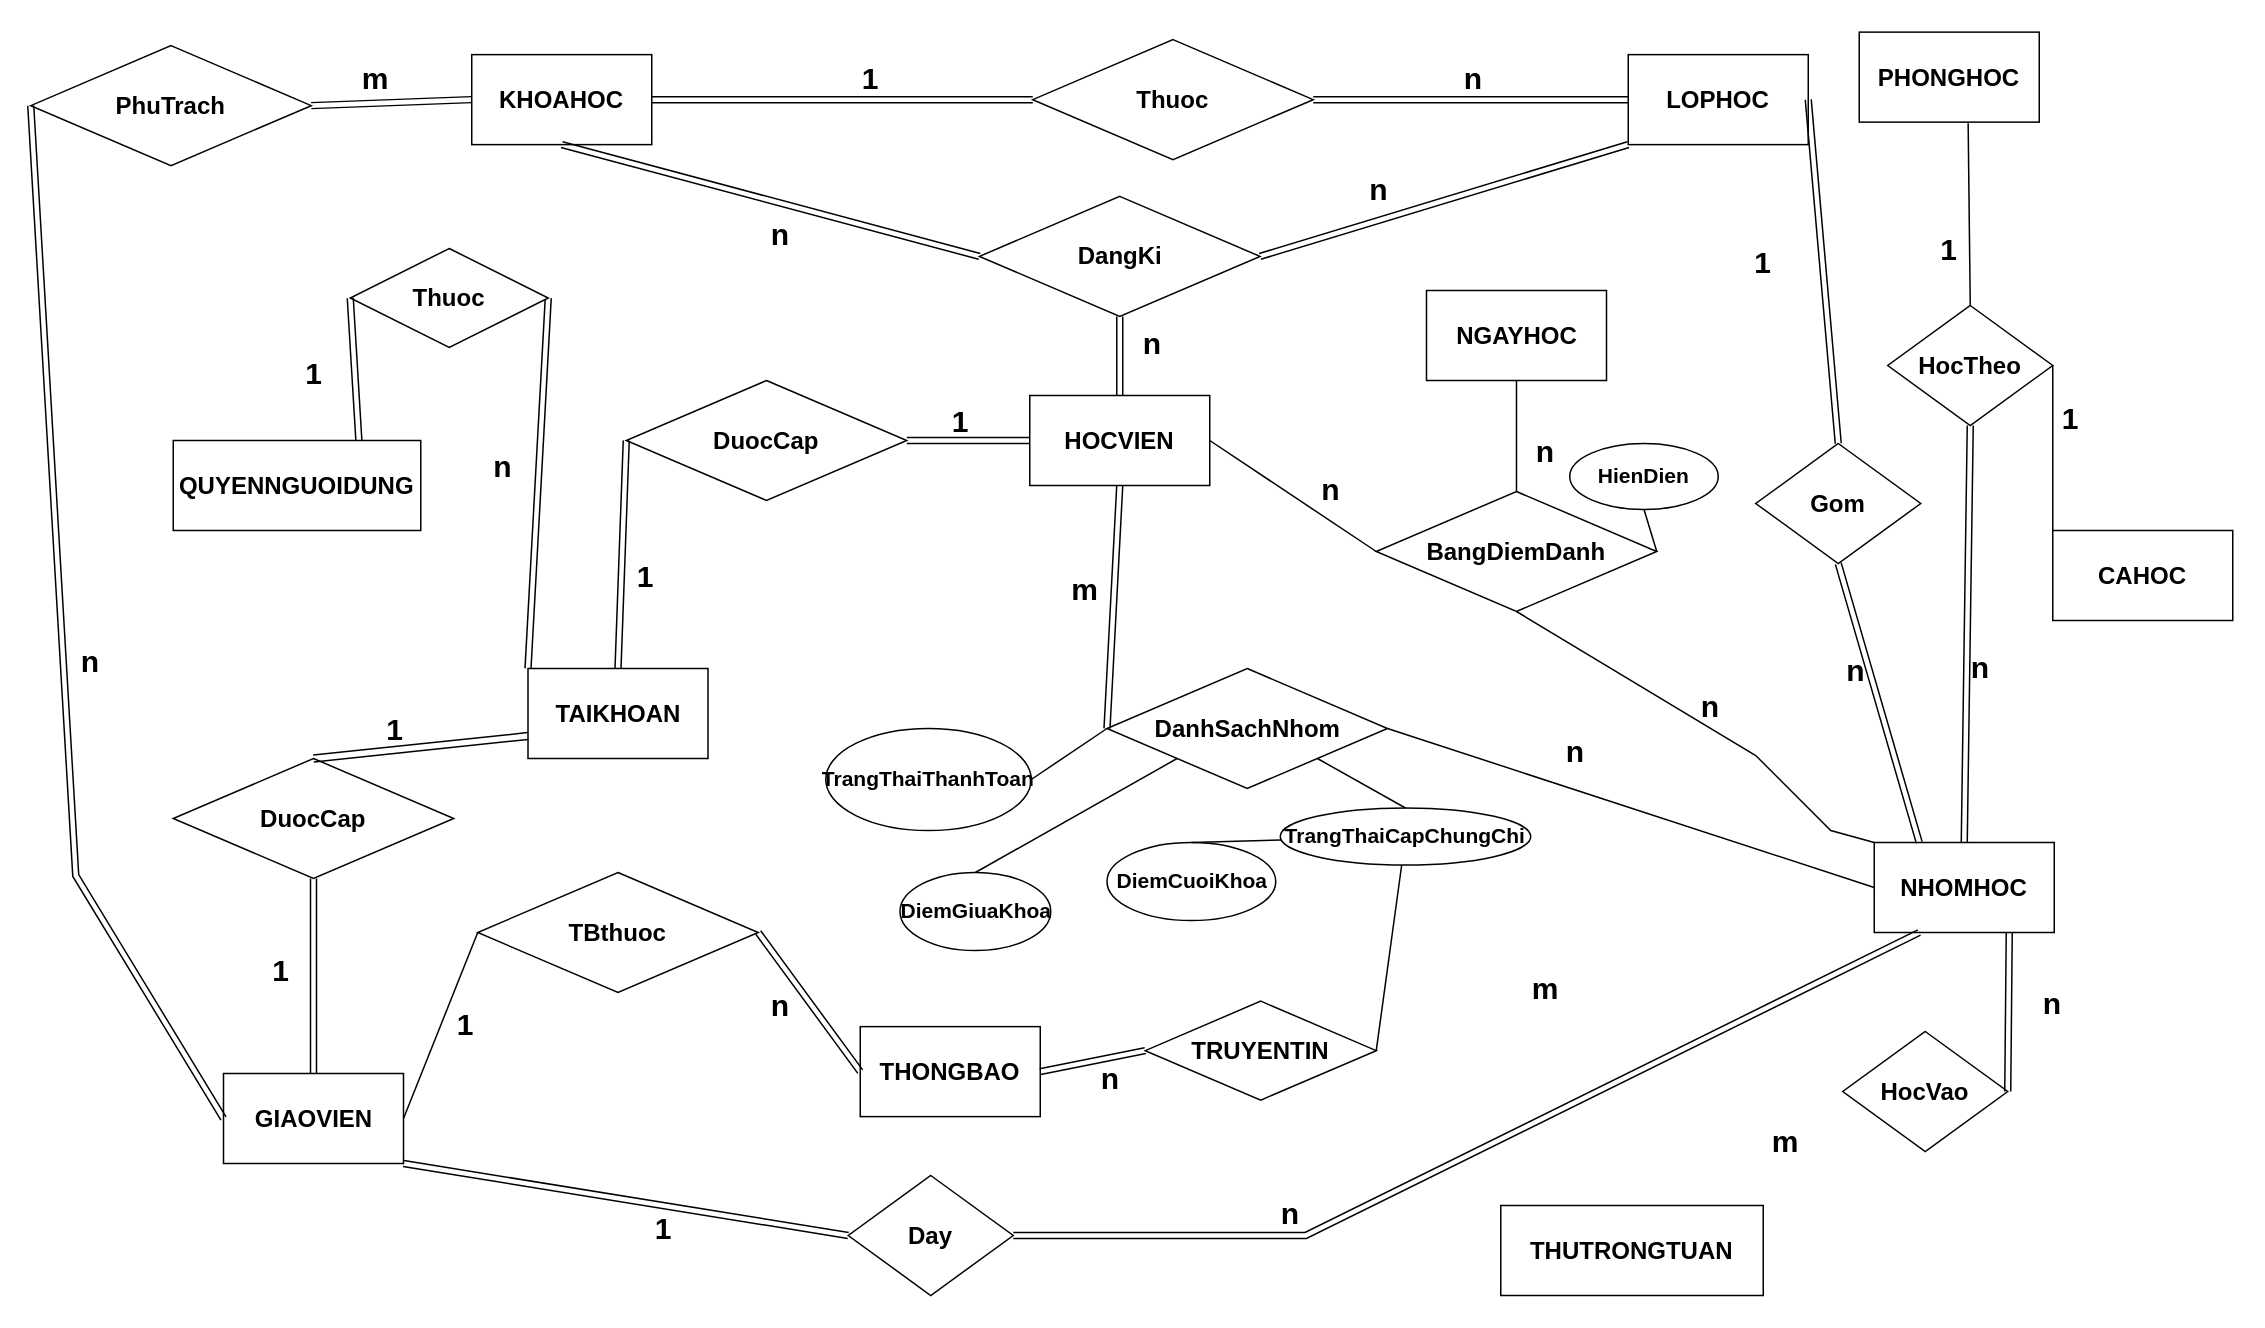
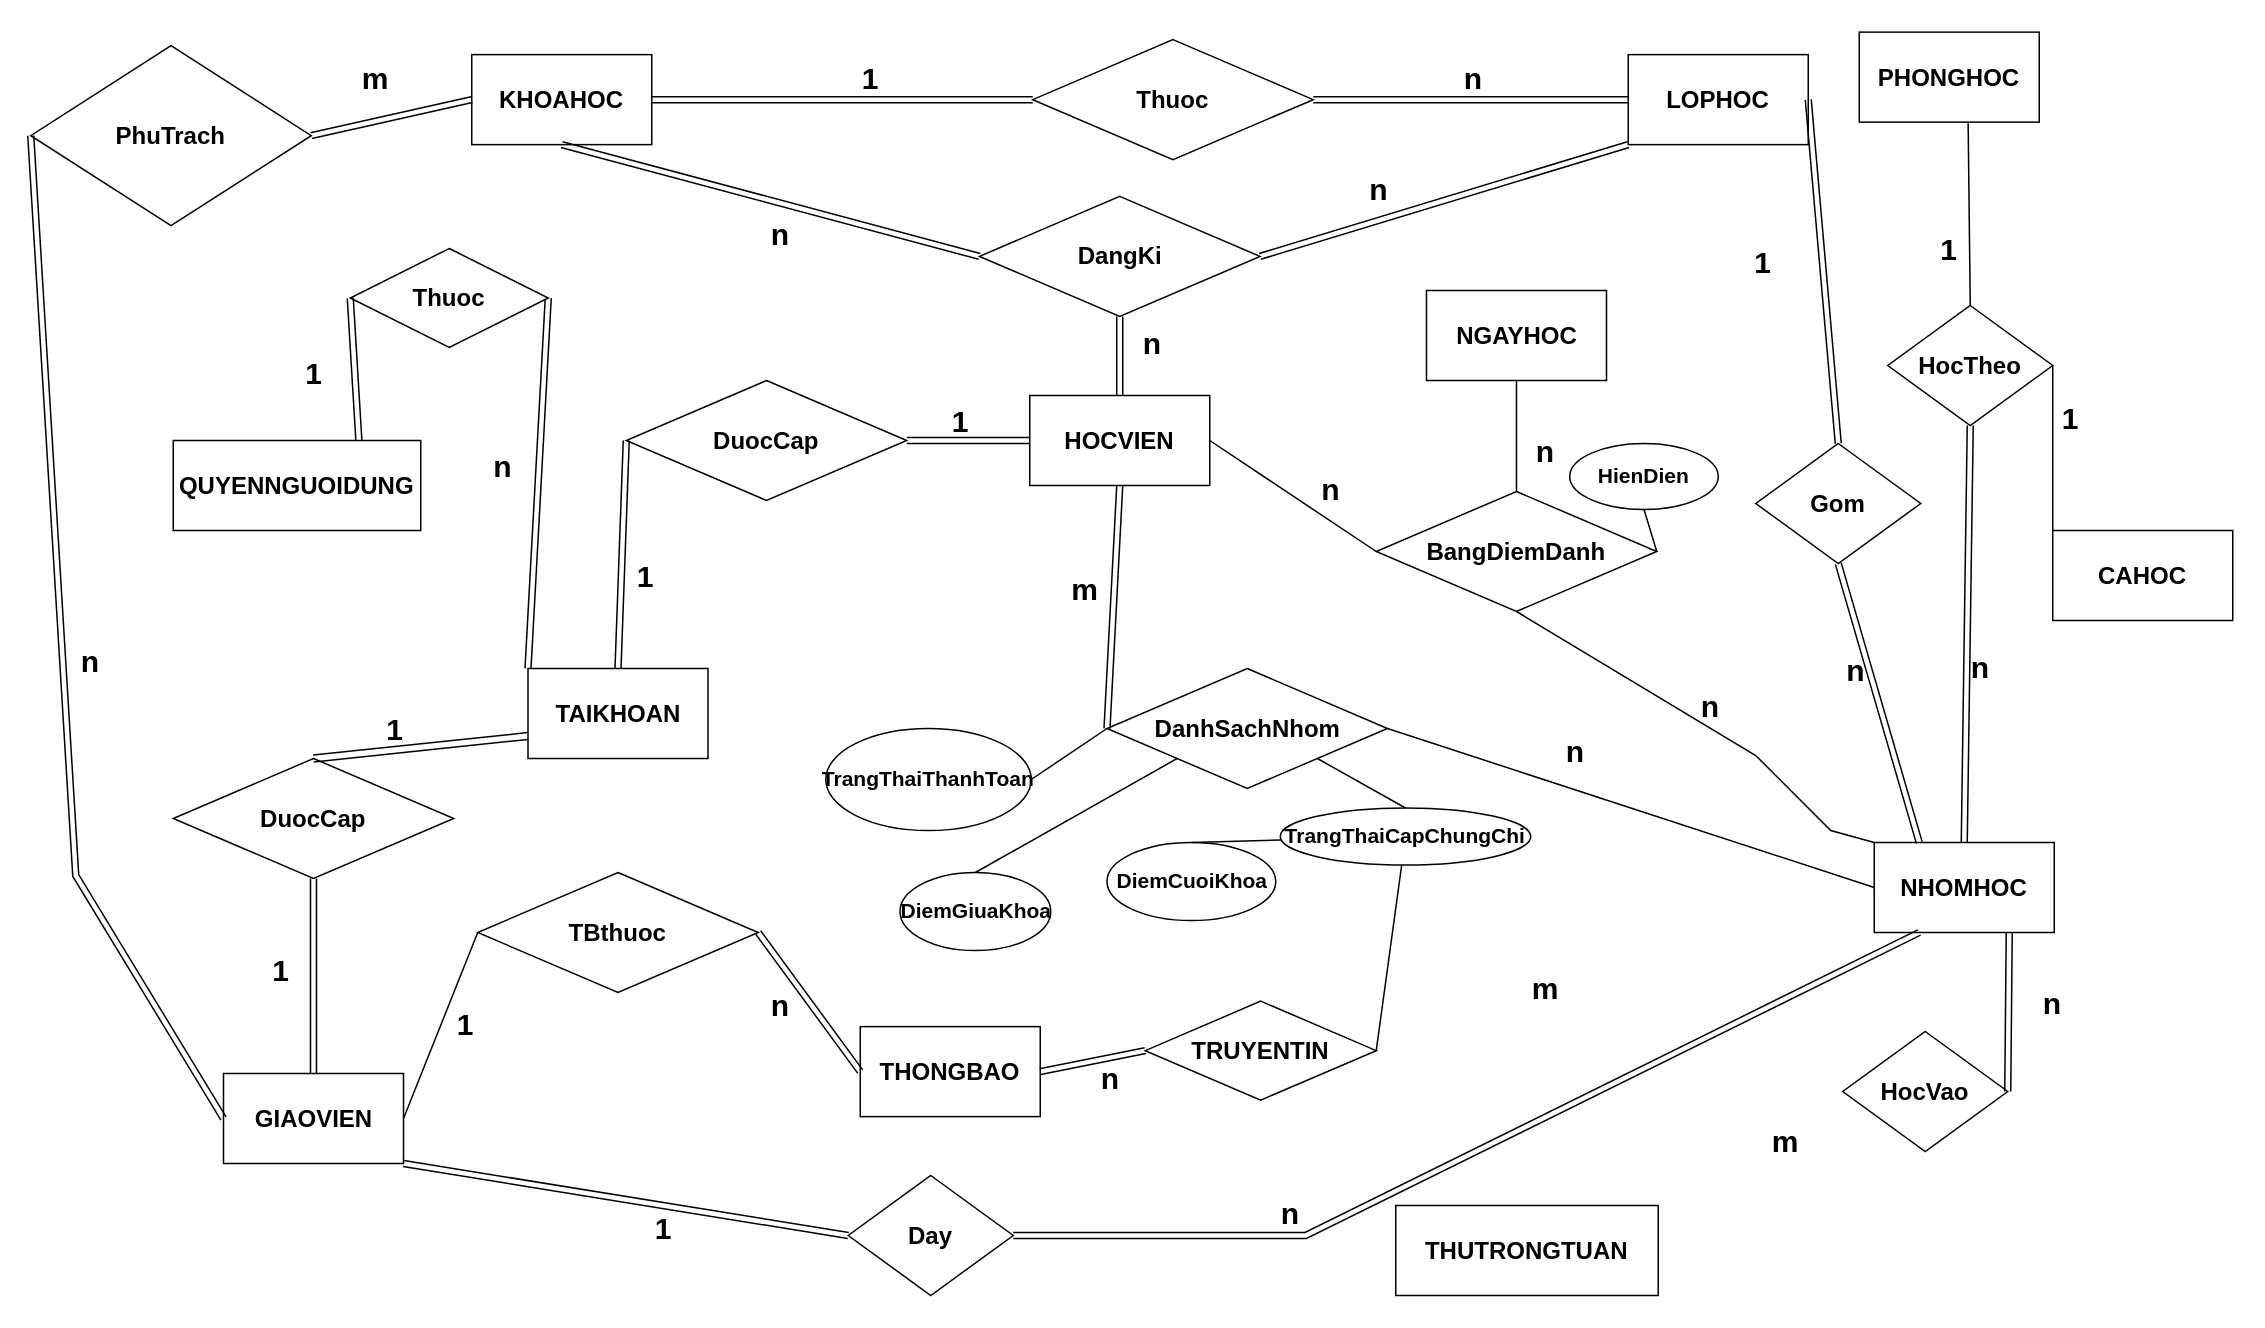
node "PhuTrach": size 281x120 -> 281x180
node "THUTRONGTUAN": moved (1632, 1250) -> (1527, 1250)
